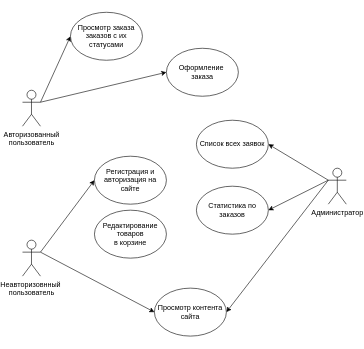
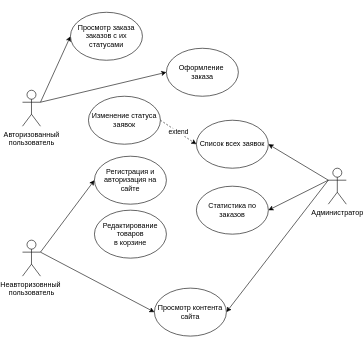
node "Изменение статуса заявок": added
edge "Изменение статуса заявок" -> "Список всех заявок": added, label "extend"
